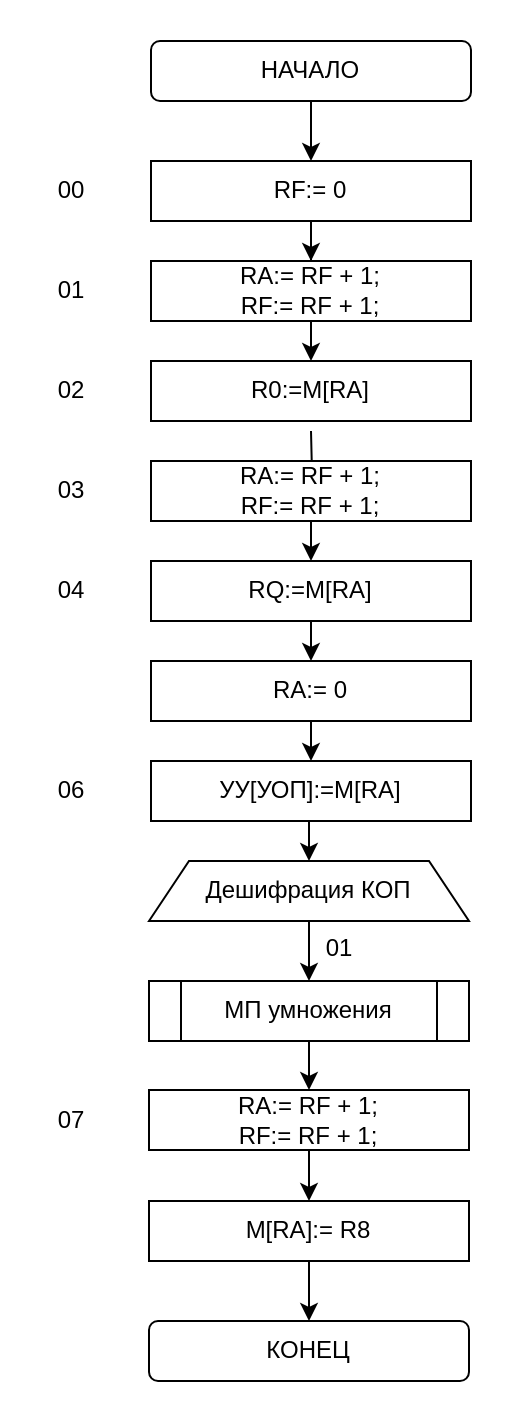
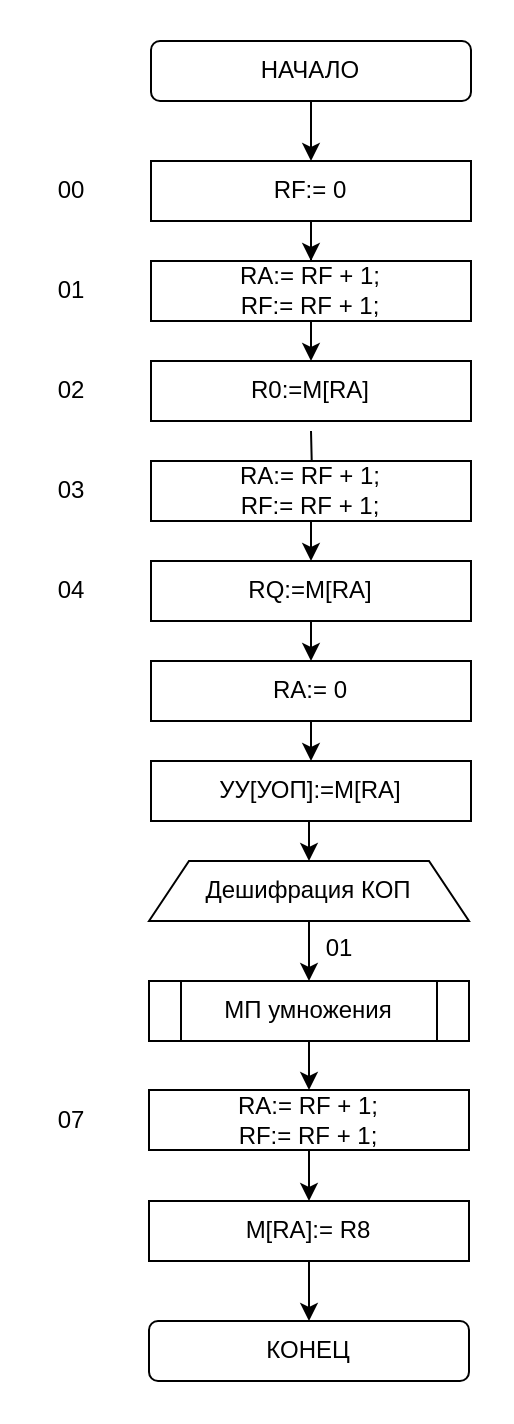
node "06": removed
